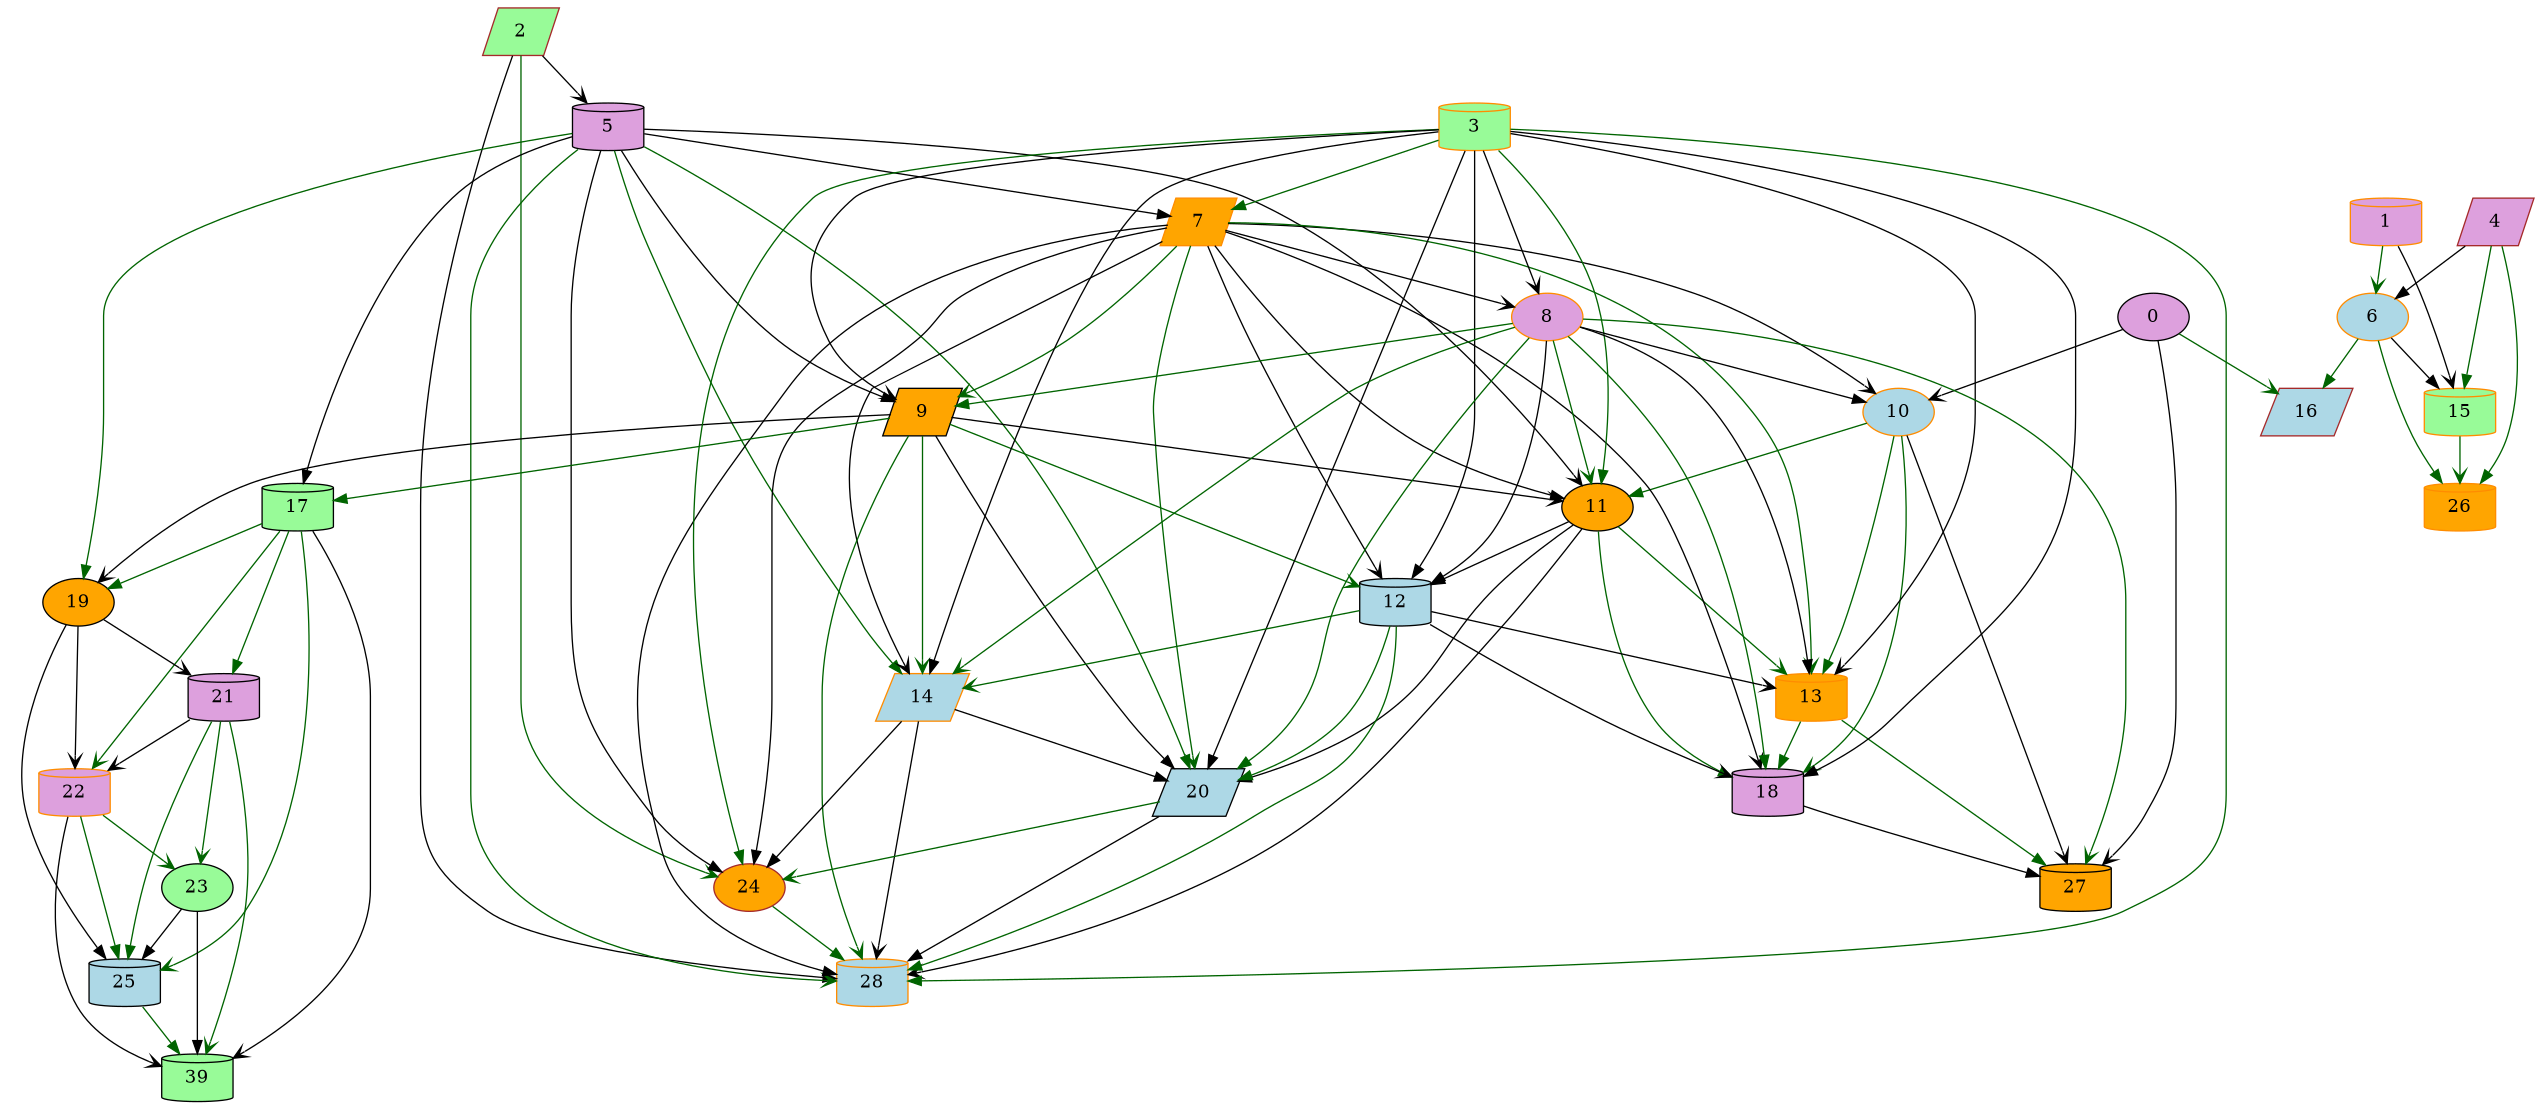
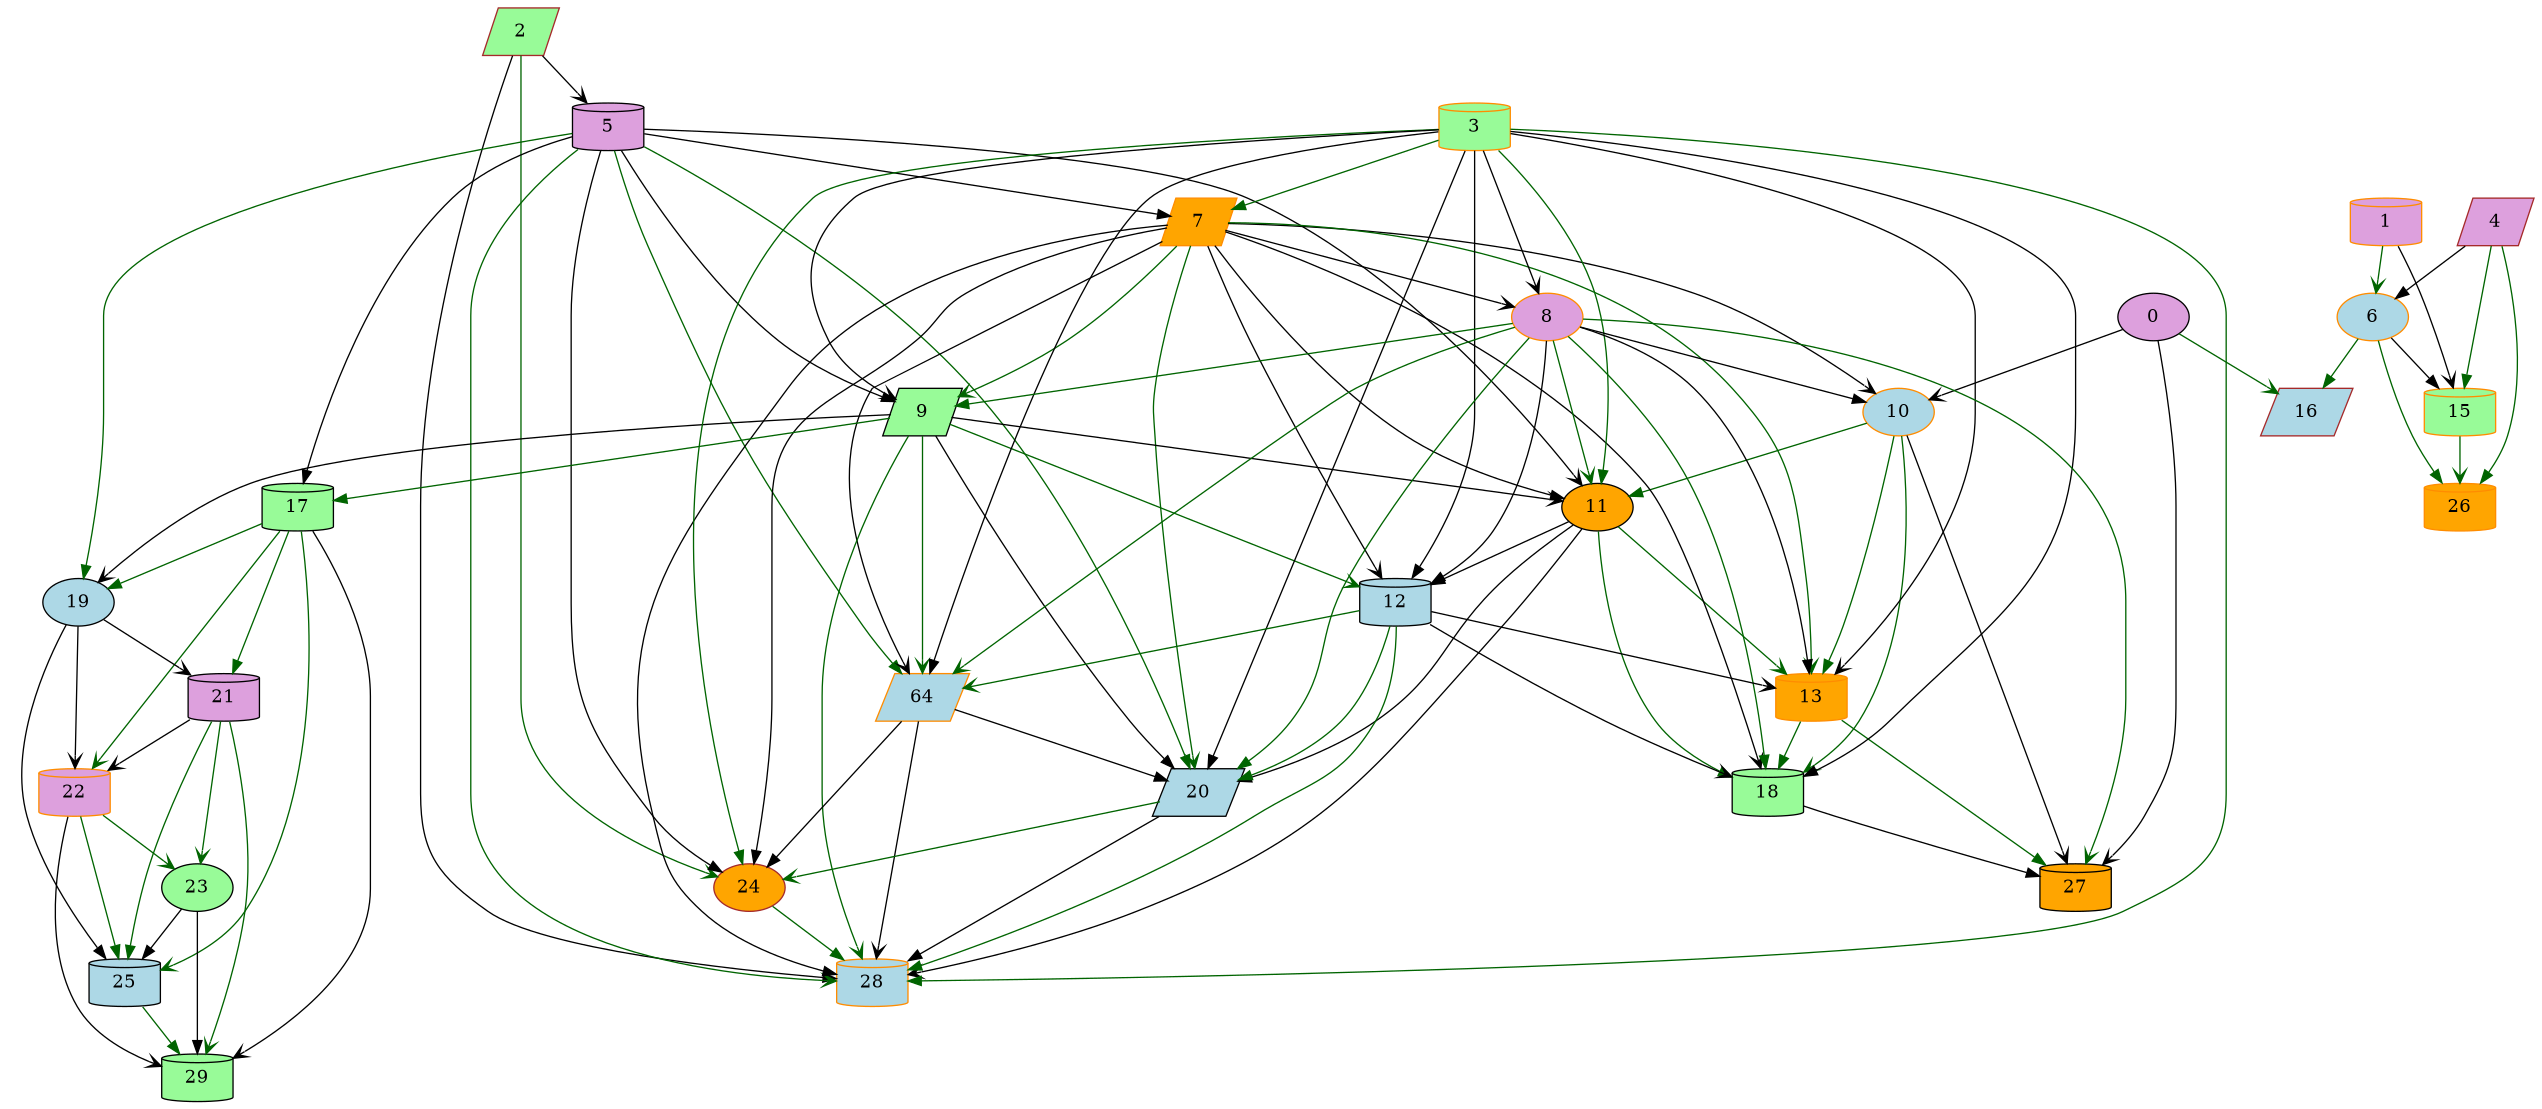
node "9": fillcolor orange -> palegreen
node "19": fillcolor orange -> lightblue
node "14": label "14" -> "64"
node "18": fillcolor plum -> palegreen
node "39": label "39" -> "29"
